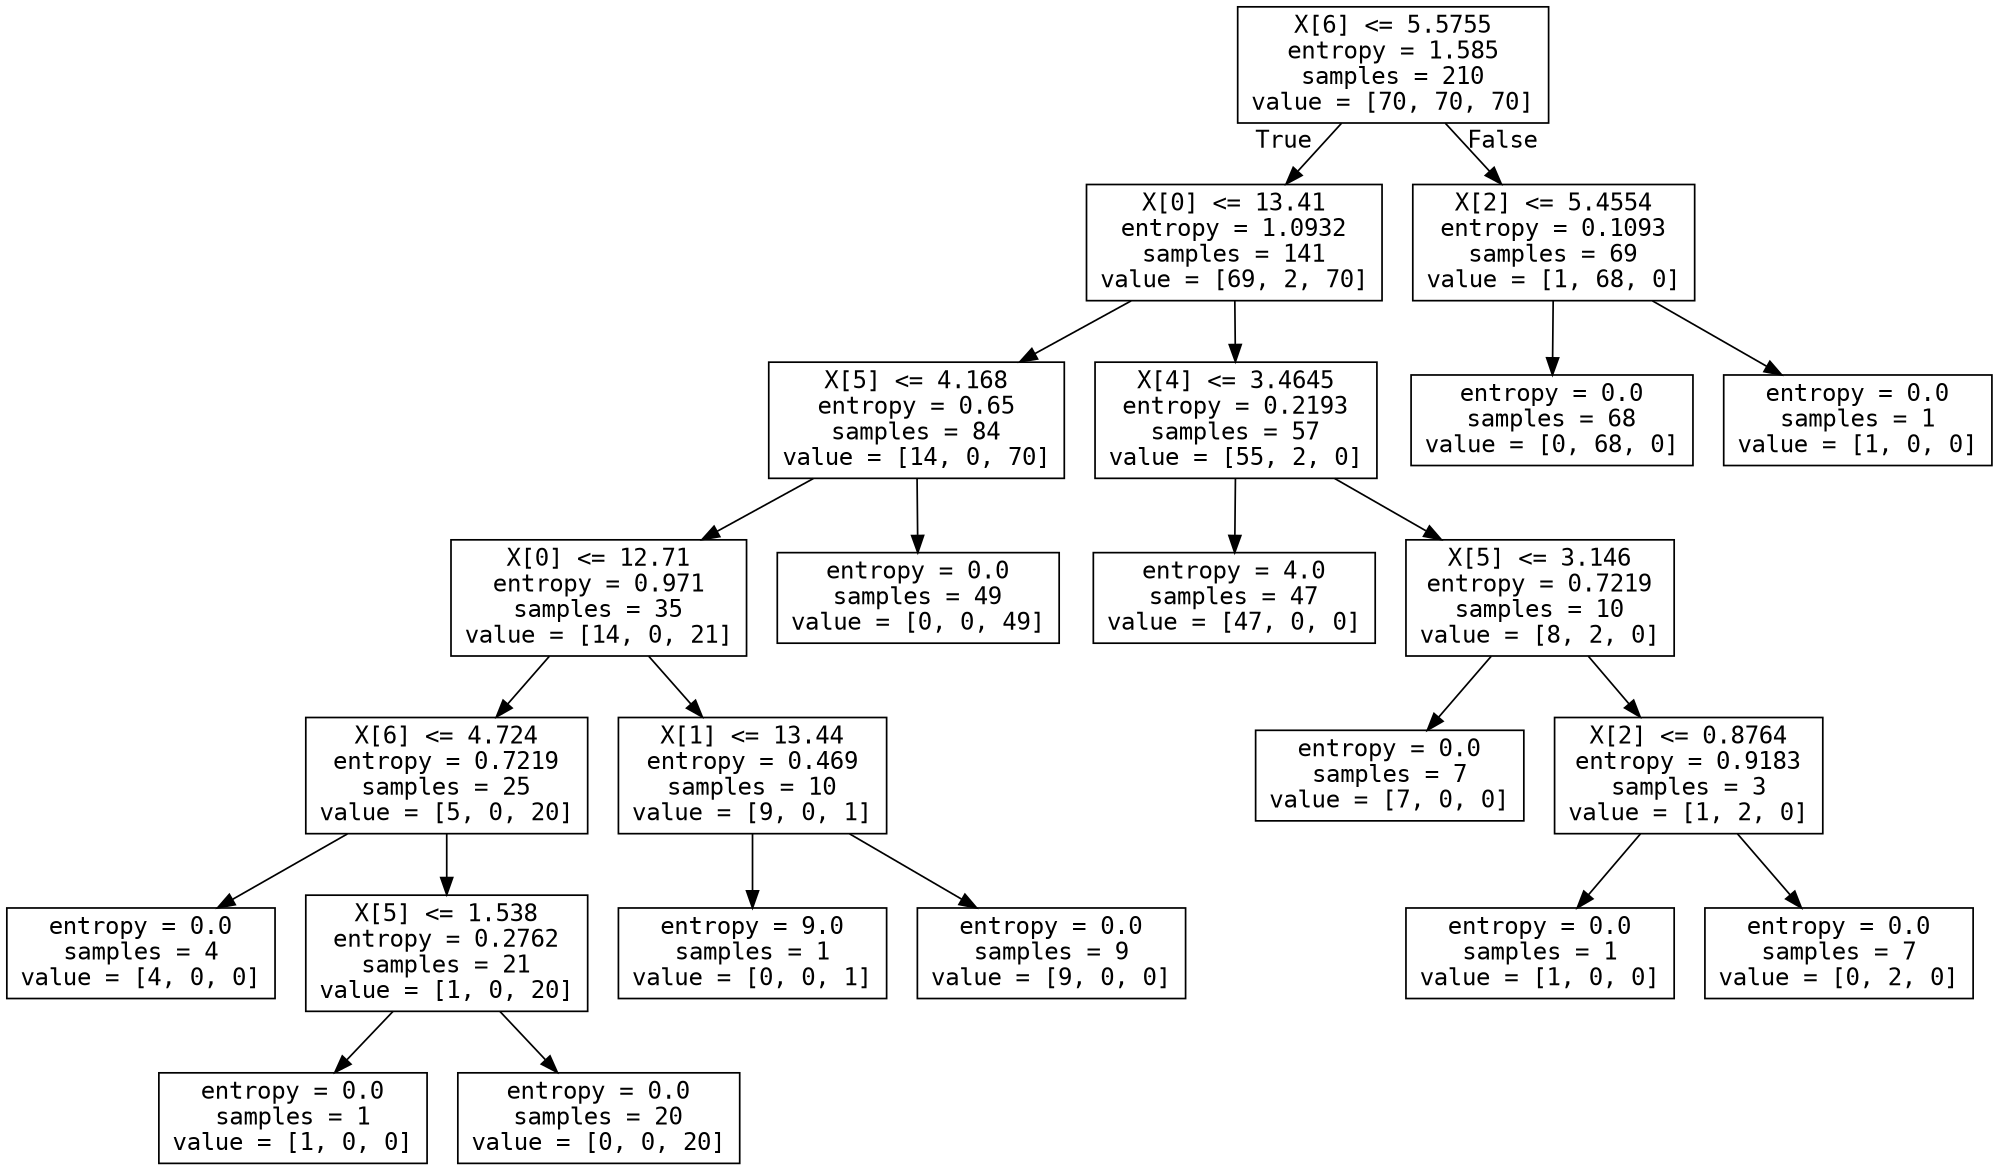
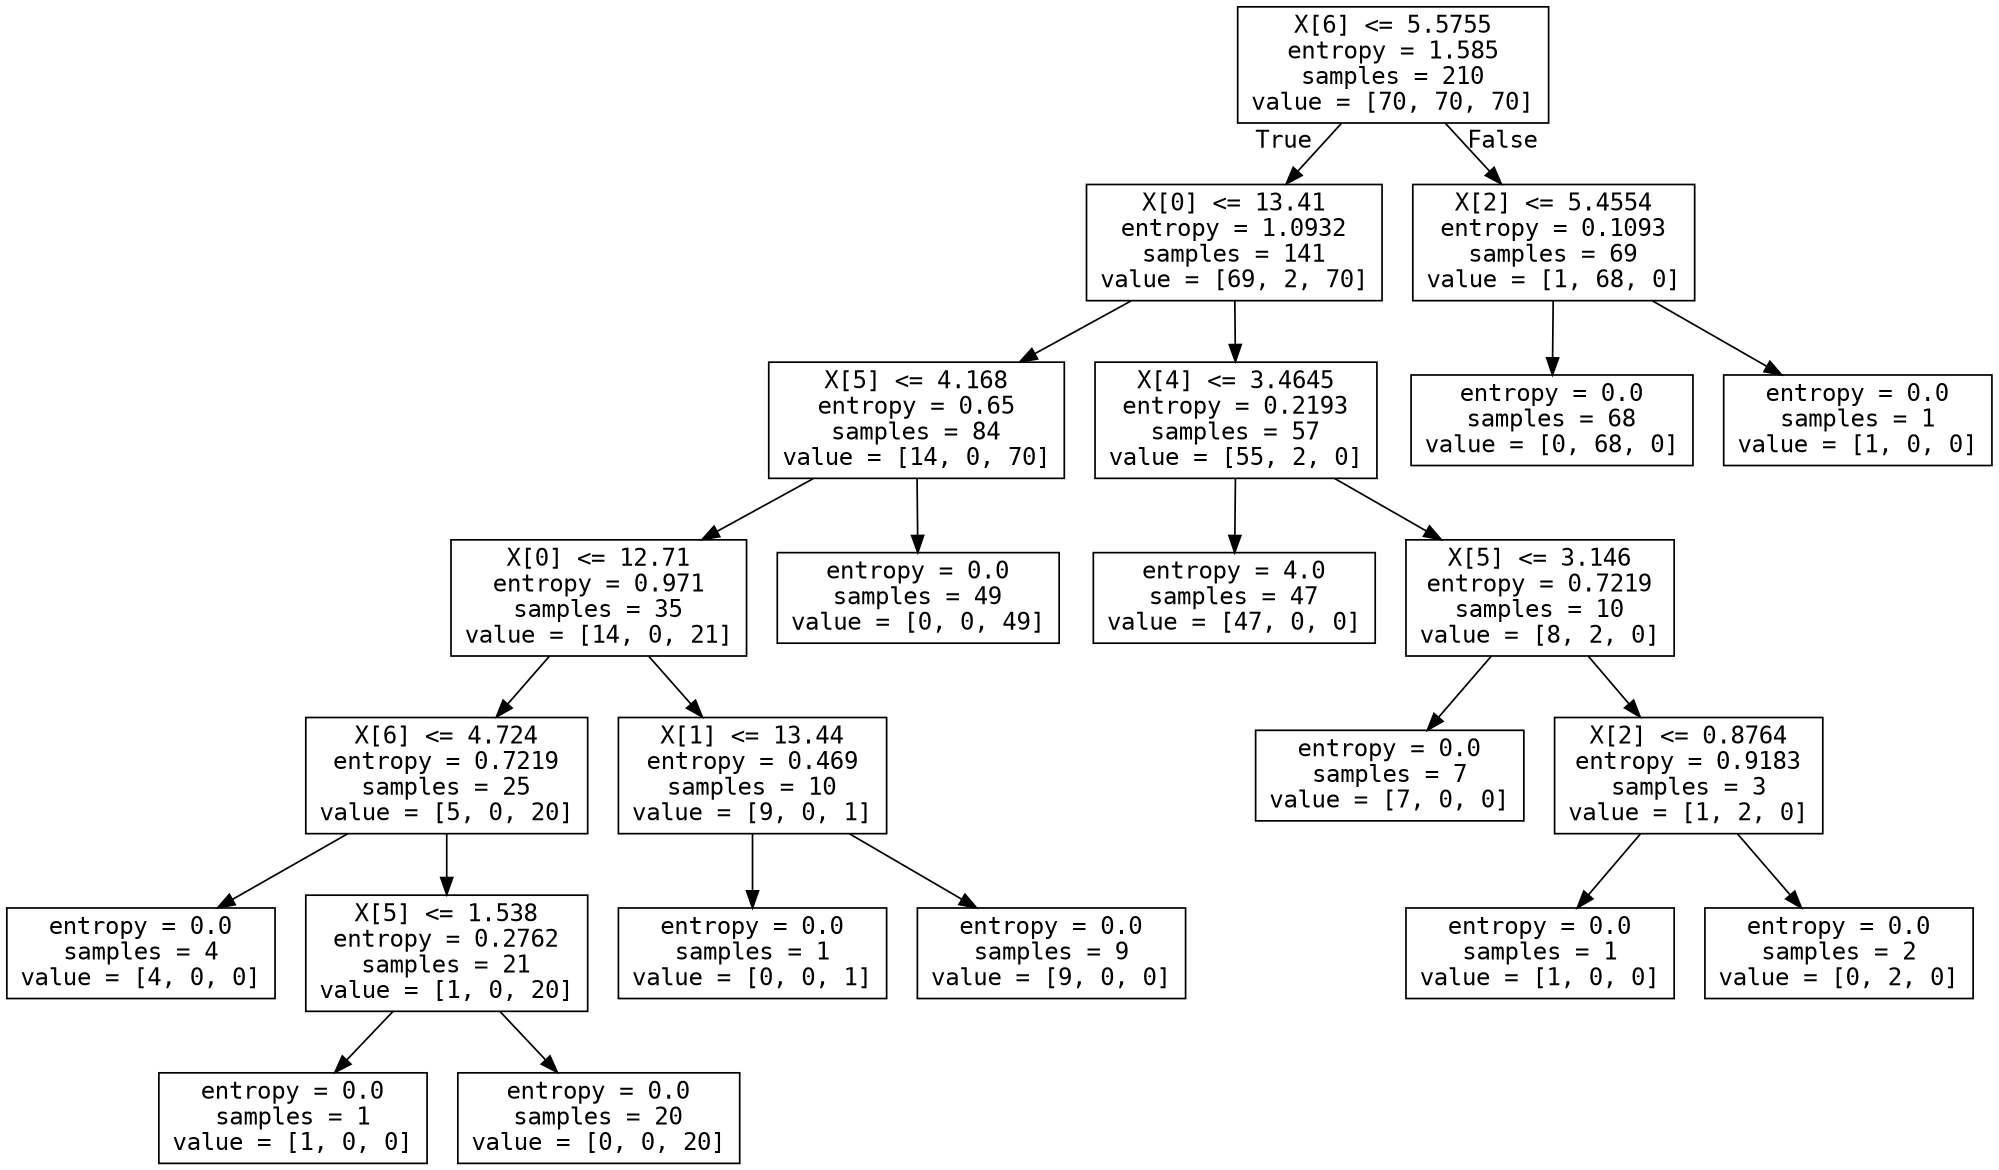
node "entropy = 9.0 samples = 1 value = [0, 0, 1]": label "entropy = 9.0 samples = 1 value = [0, 0, 1]" -> "entropy = 0.0 samples = 1 value = [0, 0, 1]"
node "entropy = 0.0 samples = 7 value = [0, 2, 0]": label "entropy = 0.0 samples = 7 value = [0, 2, 0]" -> "entropy = 0.0 samples = 2 value = [0, 2, 0]"
